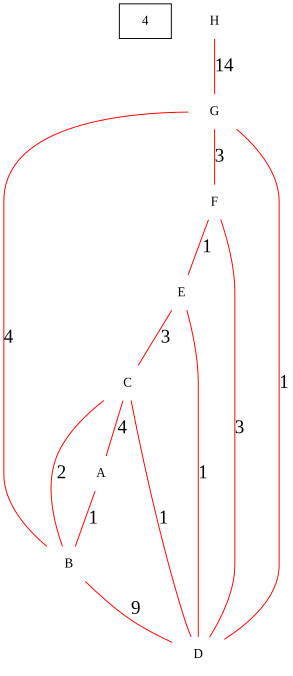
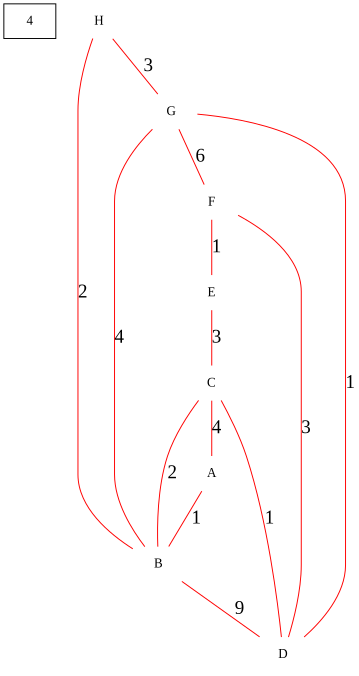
edge "H" -- "G": label "14" -> "3"
edge "G" -- "F": label "3" -> "6"
edge "H" -- "B": added, label "2"
edge "E" -- "D": removed, label "1"
